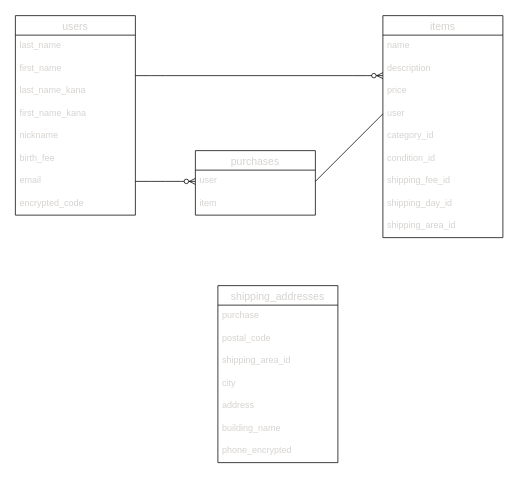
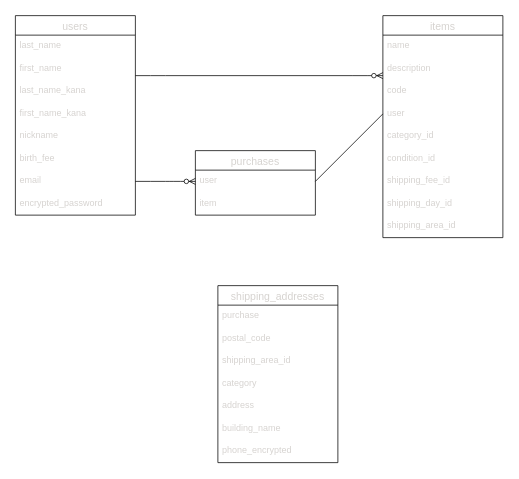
node "price": label "price" -> "code"
node "encrypted_code": label "encrypted_code" -> "encrypted_password"
node "city": label "city" -> "category"
